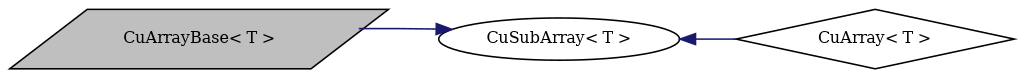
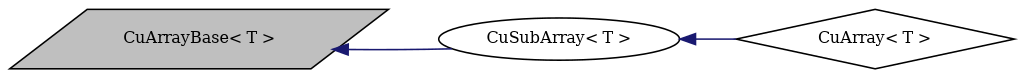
edge "CuArrayBase< T >" -> "CuSubArray< T >": reversed
